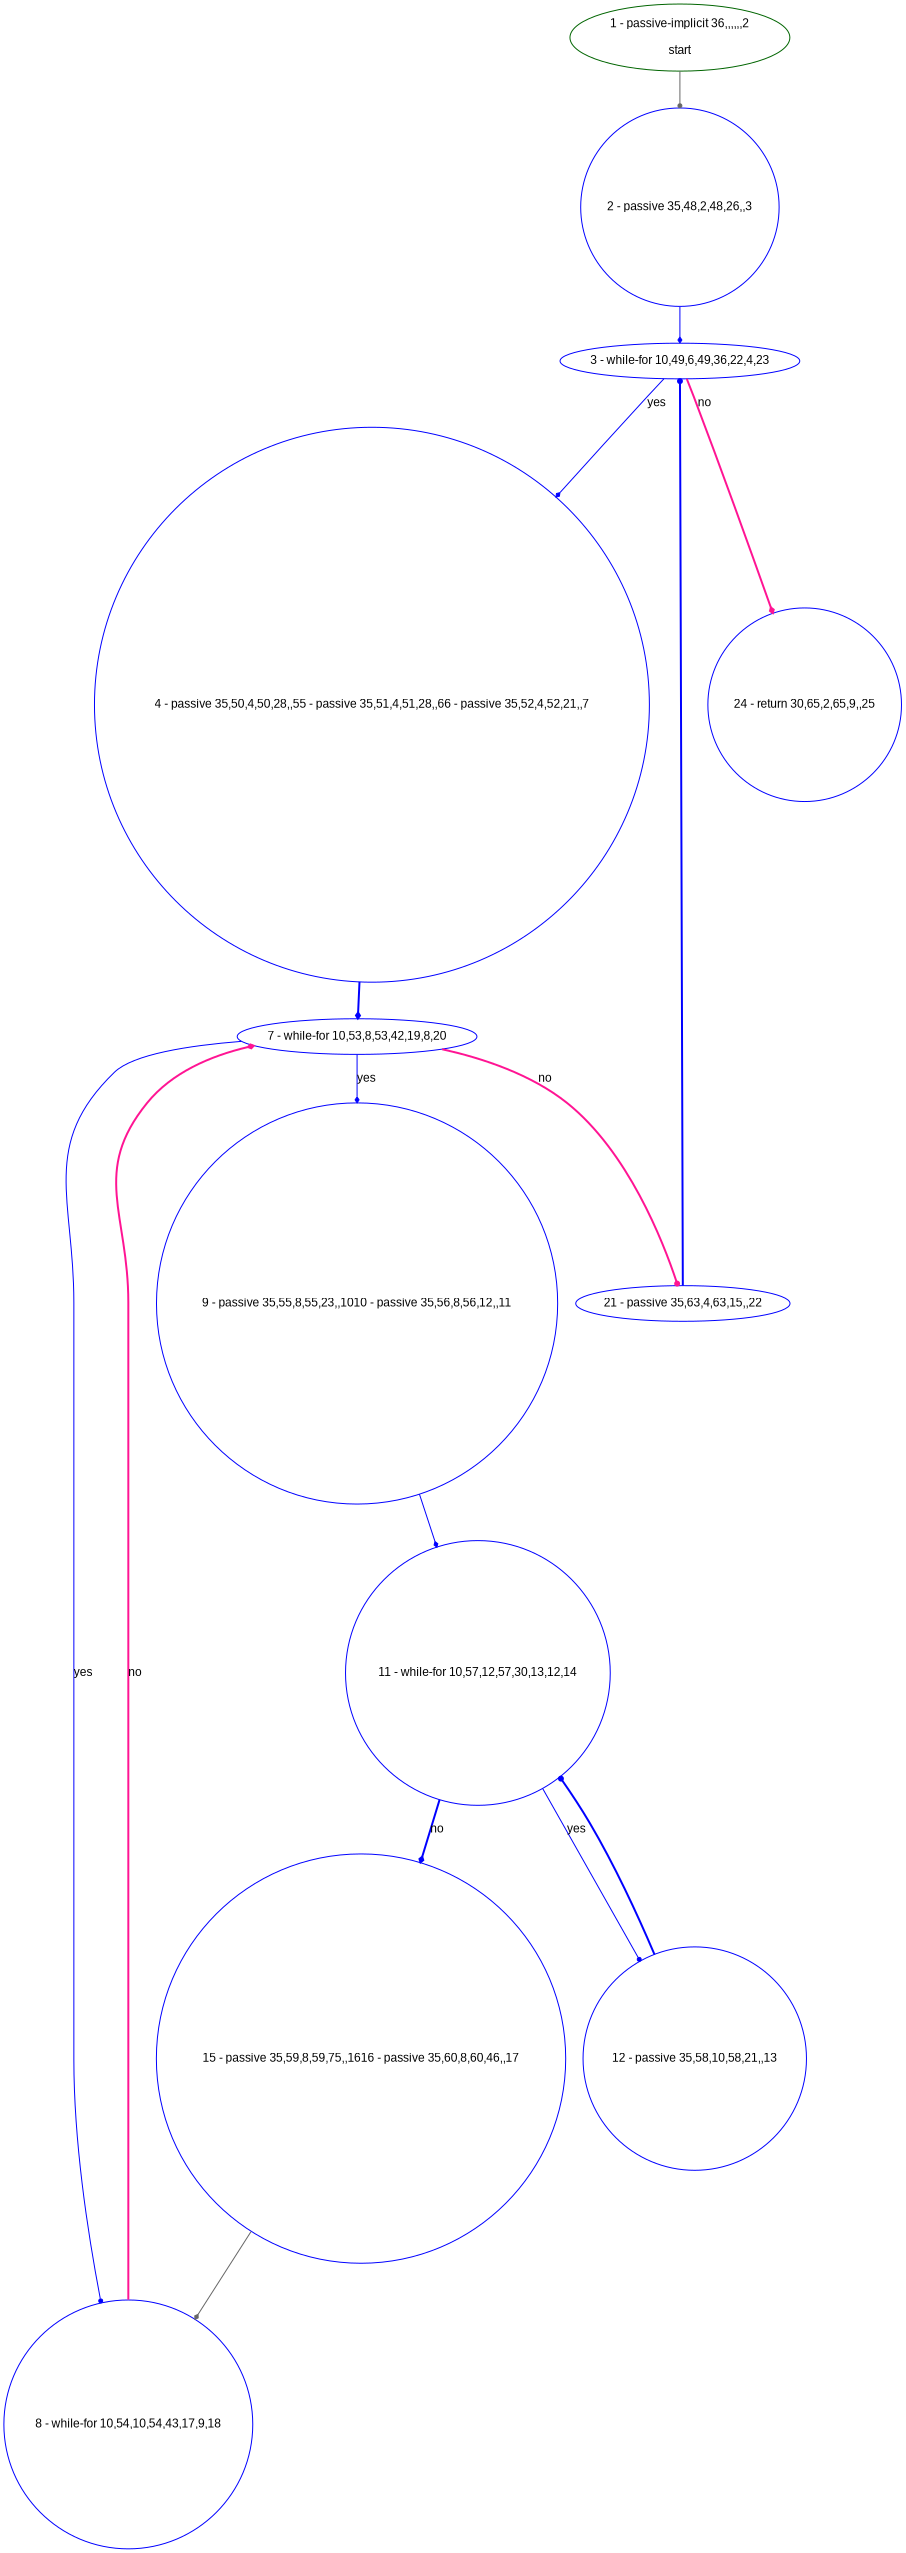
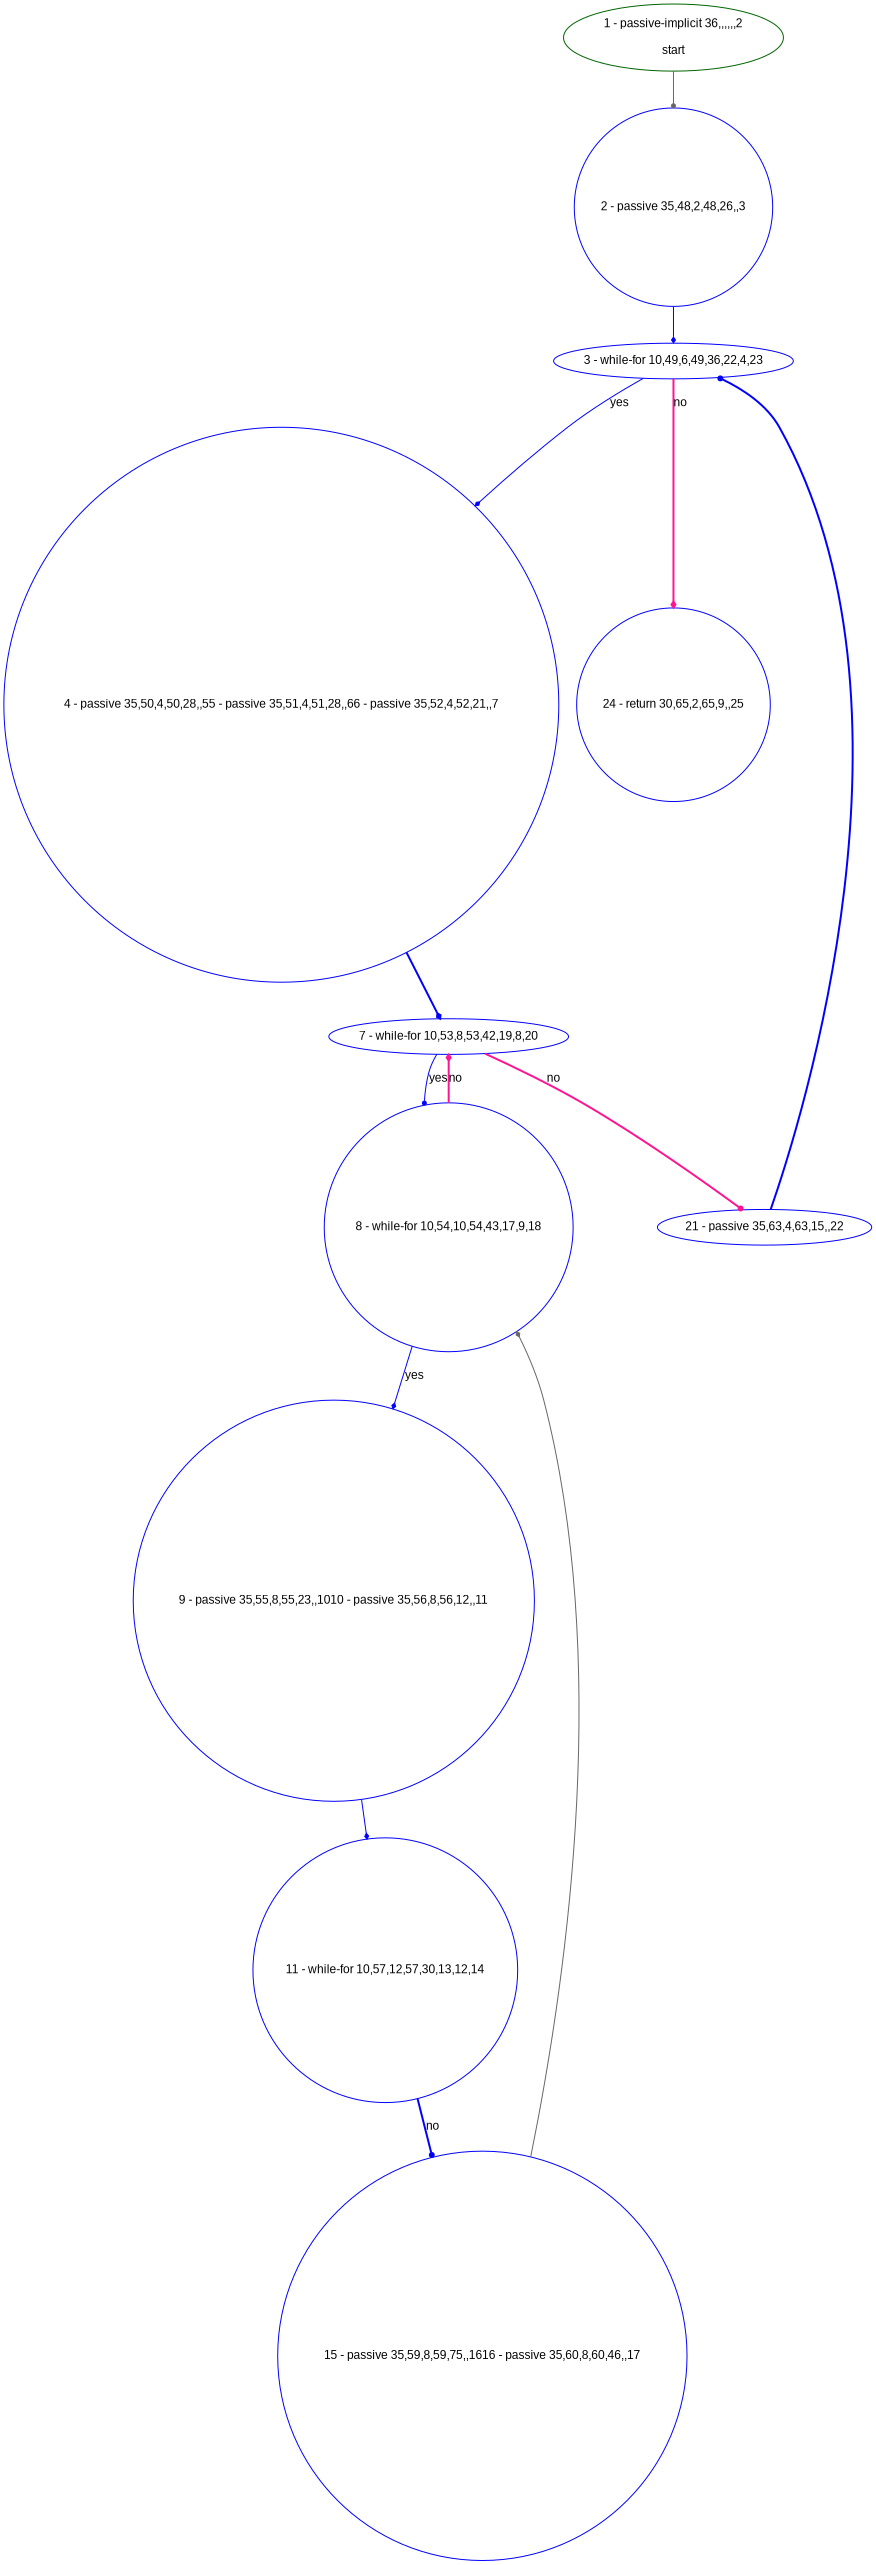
edge "7 - while-for 10,53,8,53,42,19,8,20" -> "9 - passive 35,55,8,55,23,,1010 - passive 35,56,8,56,12,,11": now "8 - while-for 10,54,10,54,43,17,9,18" -> "9 - passive 35,55,8,55,23,,1010 - passive 35,56,8,56,12,,11"
edge "11 - while-for 10,57,12,57,30,13,12,14" -> "15 - passive 35,59,8,59,75,,1616 - passive 35,60,8,60,46,,17": arrowhead diamond -> dot
node "12 - passive 35,58,10,58,21,,13": removed
